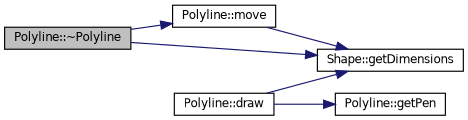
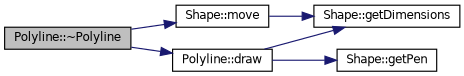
node "Polyline::move": label "Polyline::move" -> "Shape::move"
edge "Polyline::~Polyline" -> "Shape::getDimensions": now "Polyline::~Polyline" -> "Polyline::draw"
node "Polyline::getPen": label "Polyline::getPen" -> "Shape::getPen"
